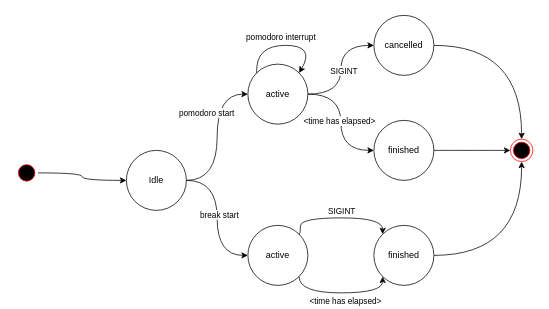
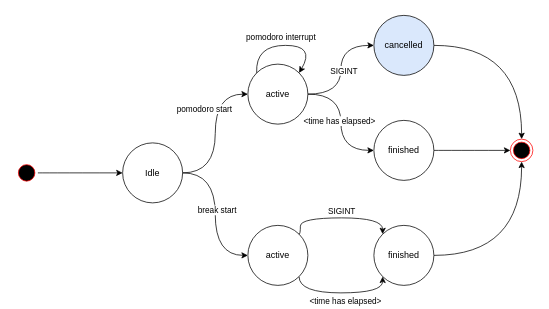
node "cancelled": fillcolor #ffffff -> #dae8fc
node "Idle": moved (156, 180) -> (153, 173)
